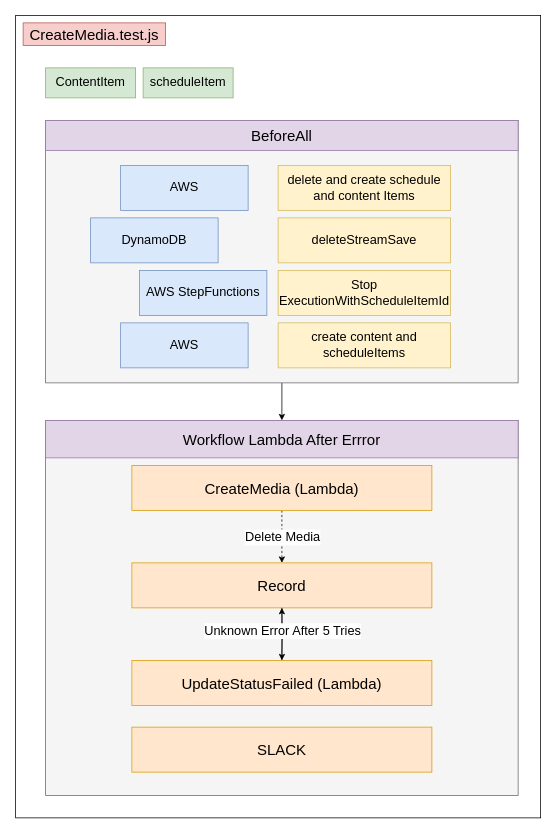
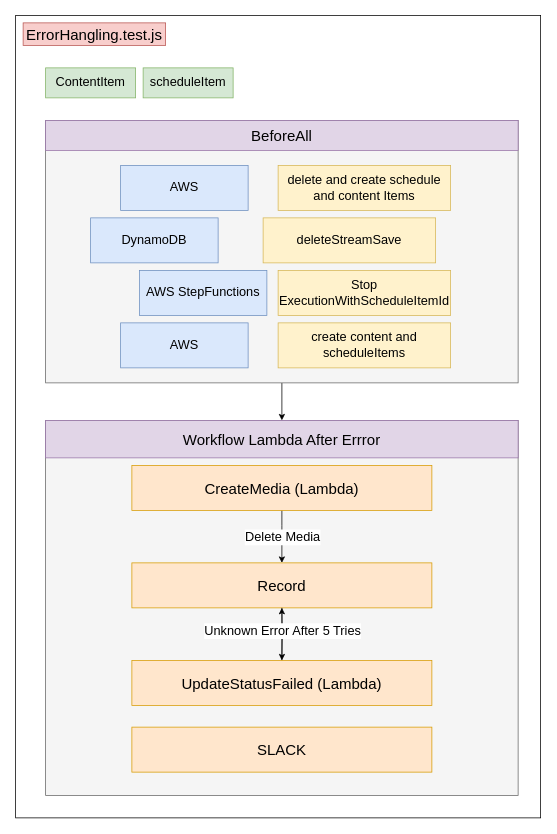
node "CreateMedia.test.js": label "CreateMedia.test.js" -> "ErrorHangling.test.js"
node "deleteStreamSave": moved (364, 240) -> (349, 240)
edge "CreateMedia (Lambda)" -> "Record": style dashed -> solid
